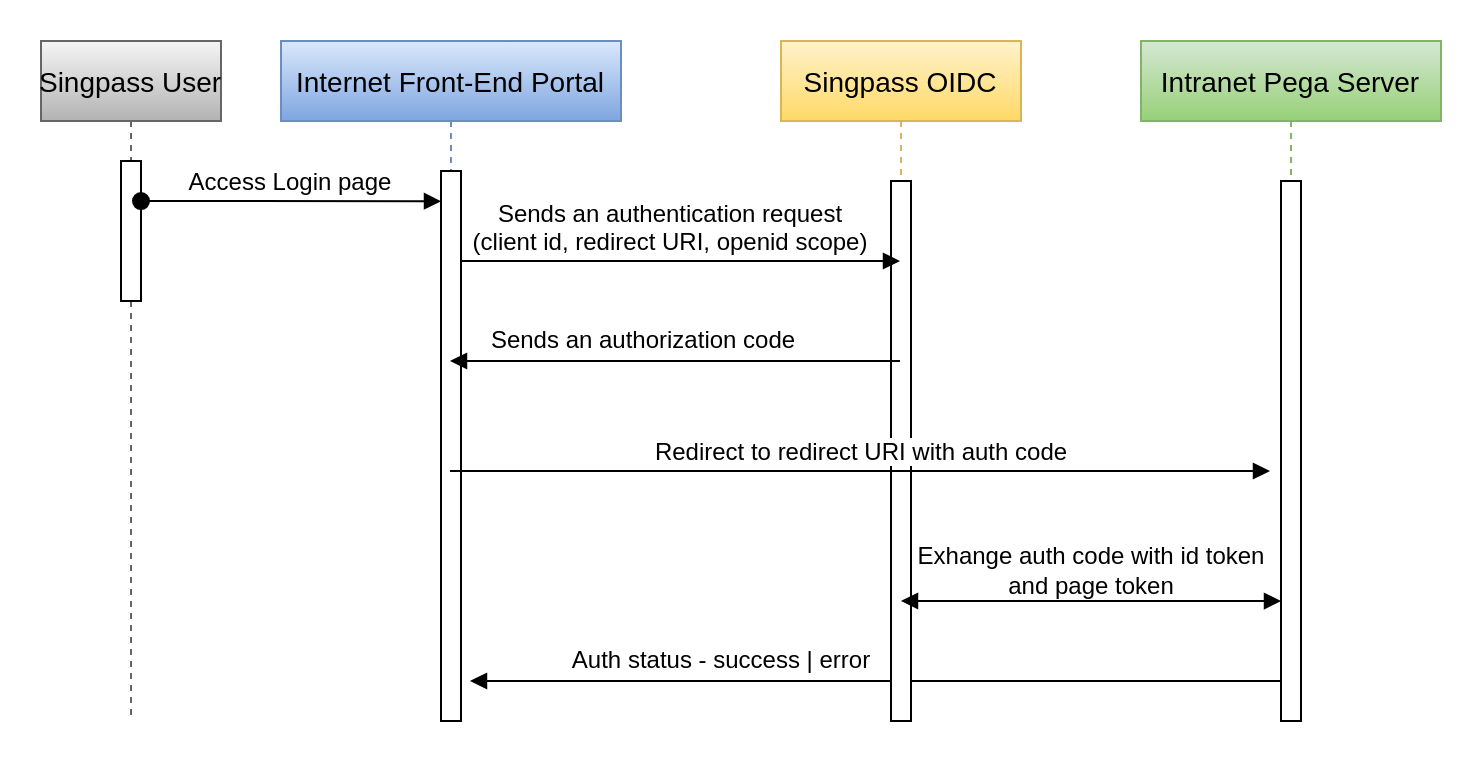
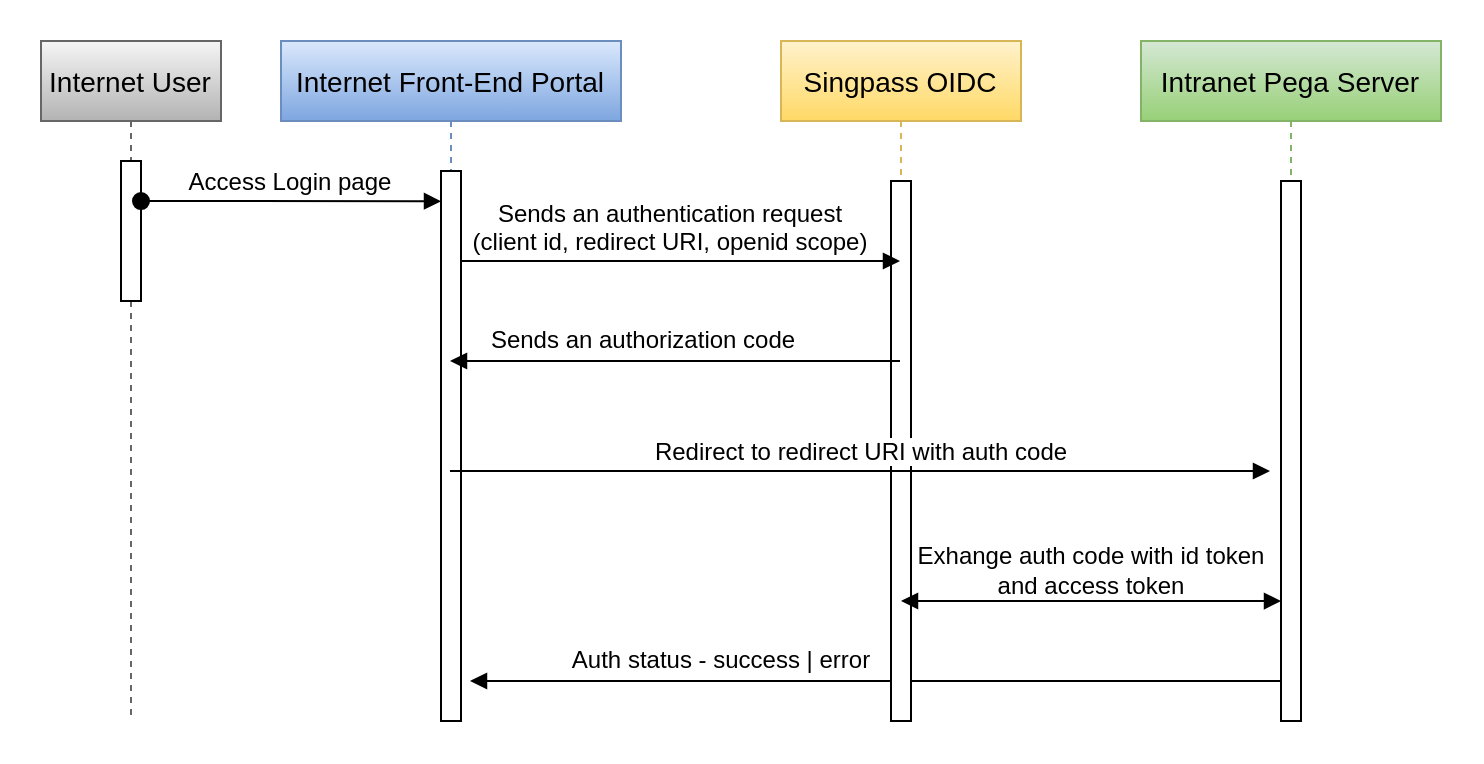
node "Singpass User": label "Singpass User" -> "Internet User"
node "Exhange auth code with id tokenand page token": label "Exhange auth code with id tokenand page token" -> "Exhange auth code with id tokenand access token"
